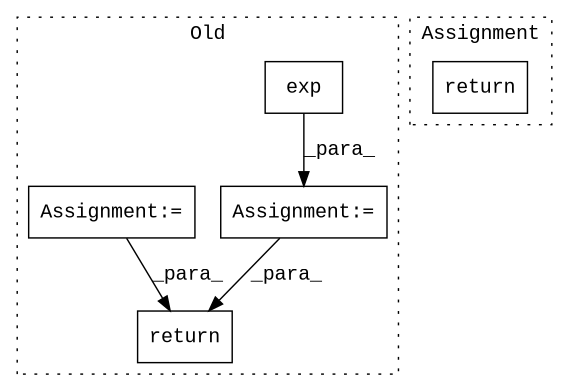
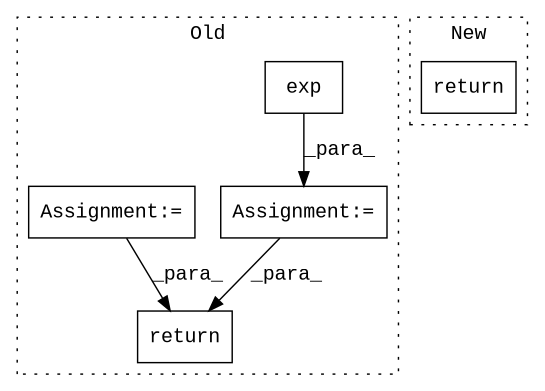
cluster "Assignment": label "Assignment" -> "New"
